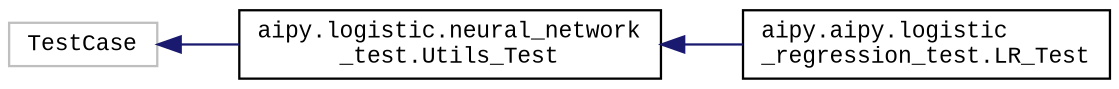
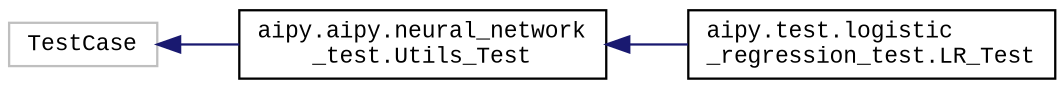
node "aipy.logistic.neural_network _test.Utils_Test": label "aipy.logistic.neural_network _test.Utils_Test" -> "aipy.aipy.neural_network _test.Utils_Test"
node "aipy.aipy.logistic _regression_test.LR_Test": label "aipy.aipy.logistic _regression_test.LR_Test" -> "aipy.test.logistic _regression_test.LR_Test"
